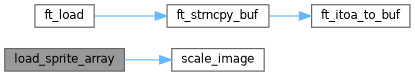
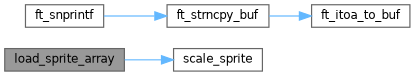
node "ft_load": label "ft_load" -> "ft_snprintf"
node "scale_image": label "scale_image" -> "scale_sprite"
